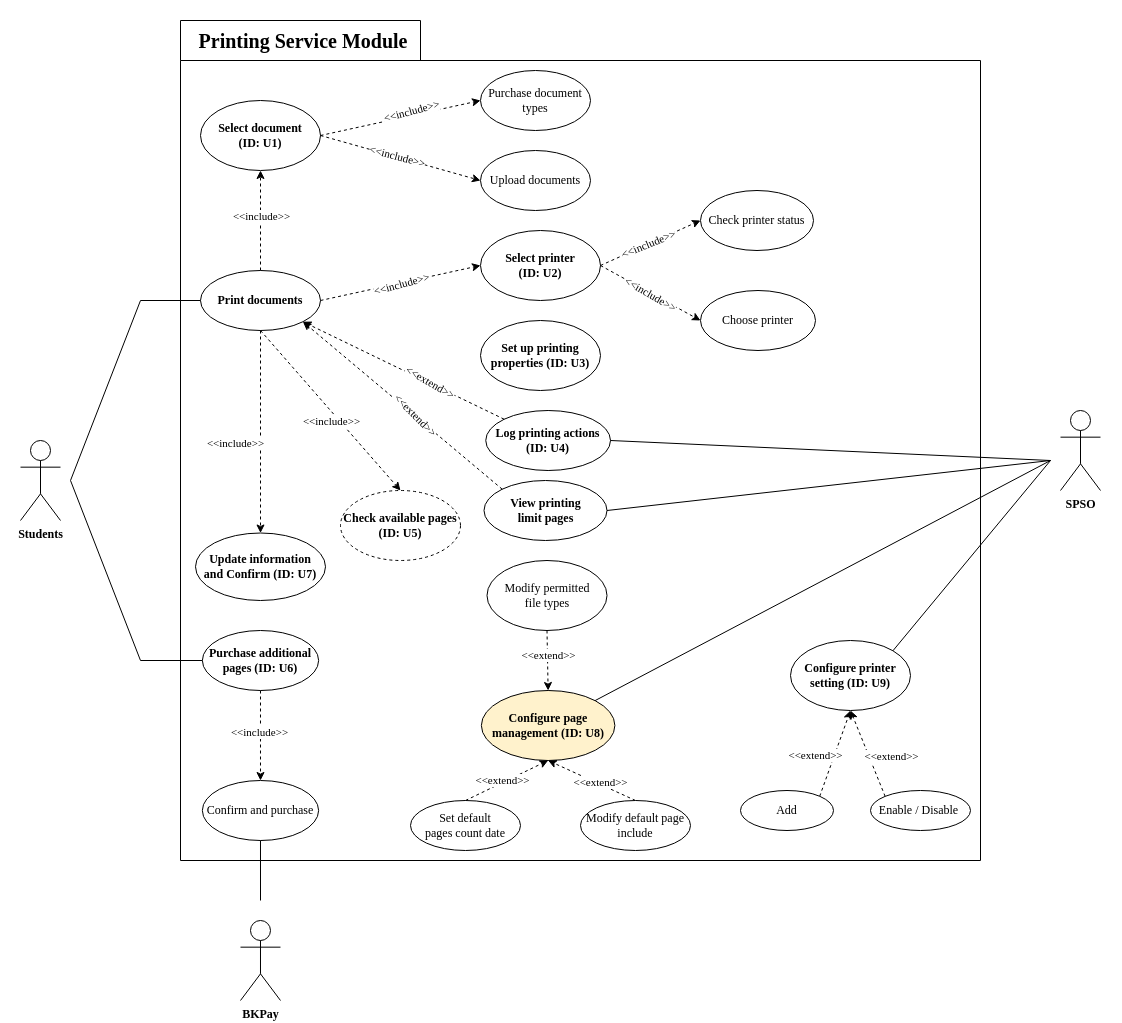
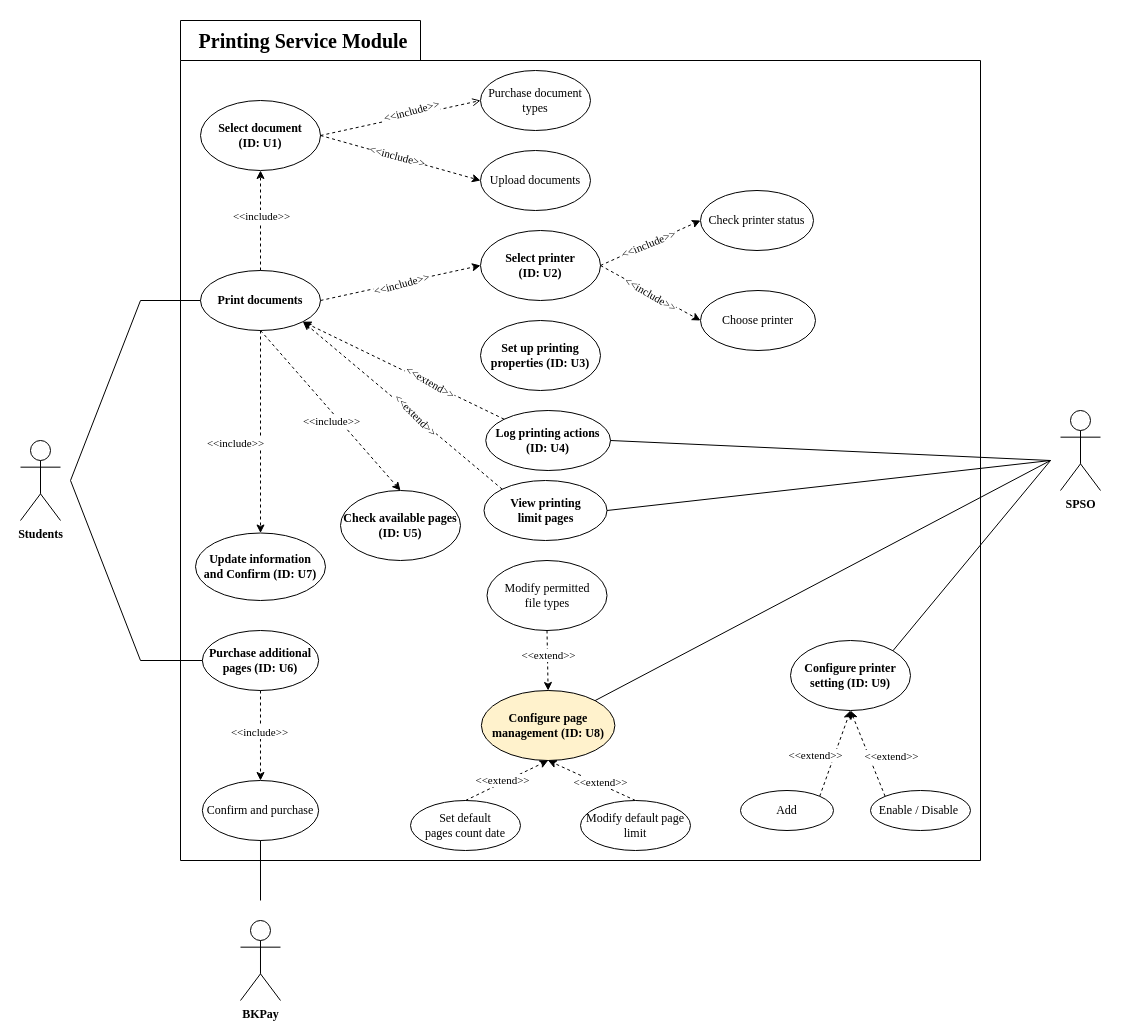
edge "Select document (ID: U1)" -> "Purchase document types": arrowhead classic -> open
node "Check available pages (ID: U5)": style dashed -> solid
node "Modify default page include": label "Modify default page include" -> "Modify default page limit"
